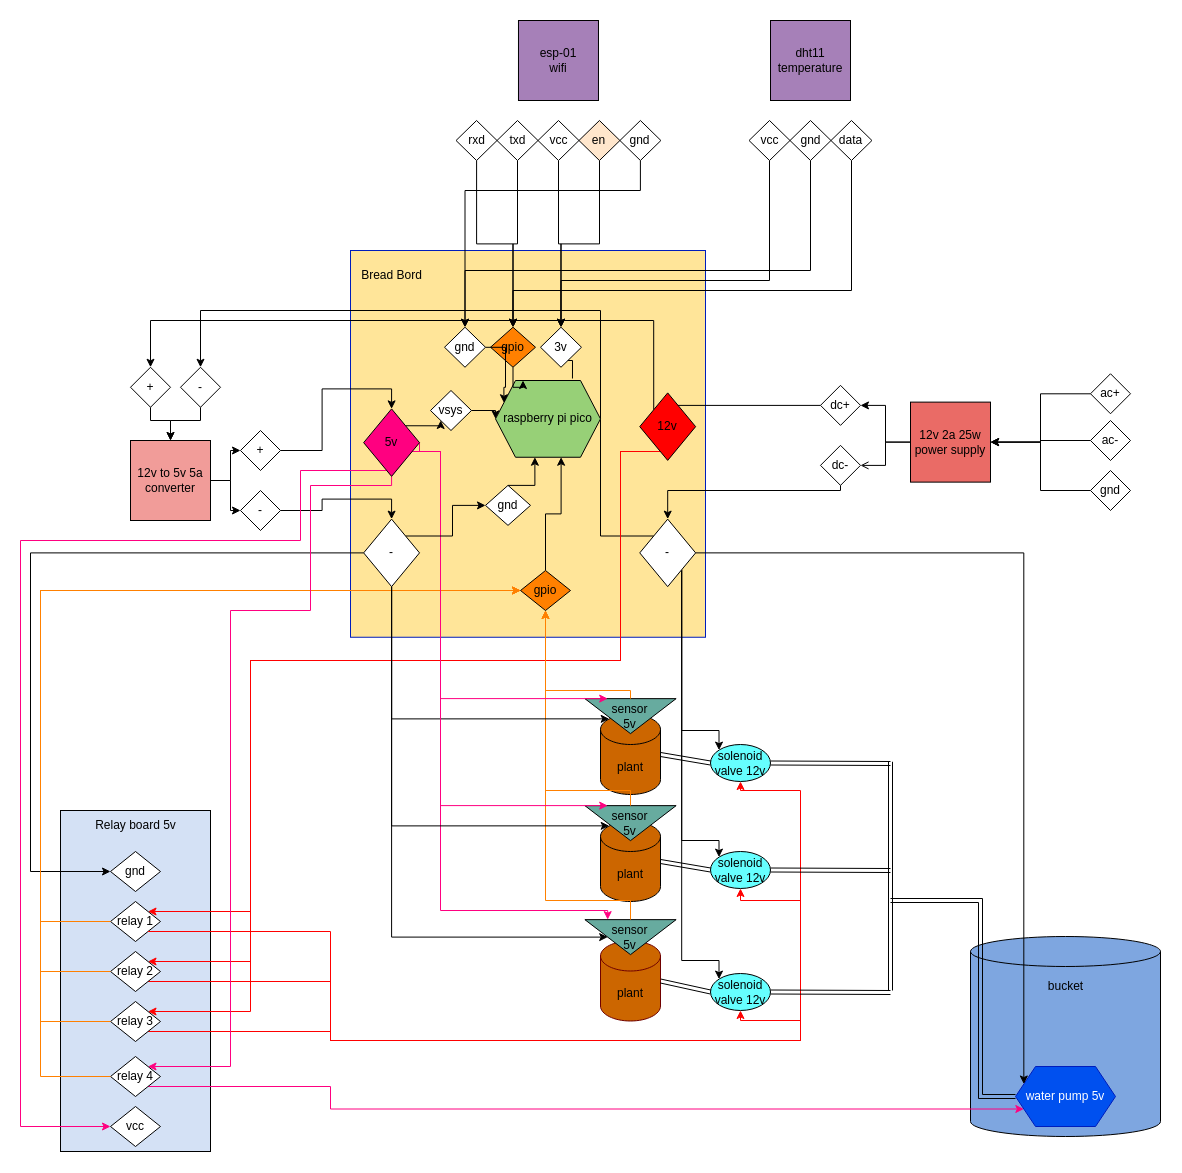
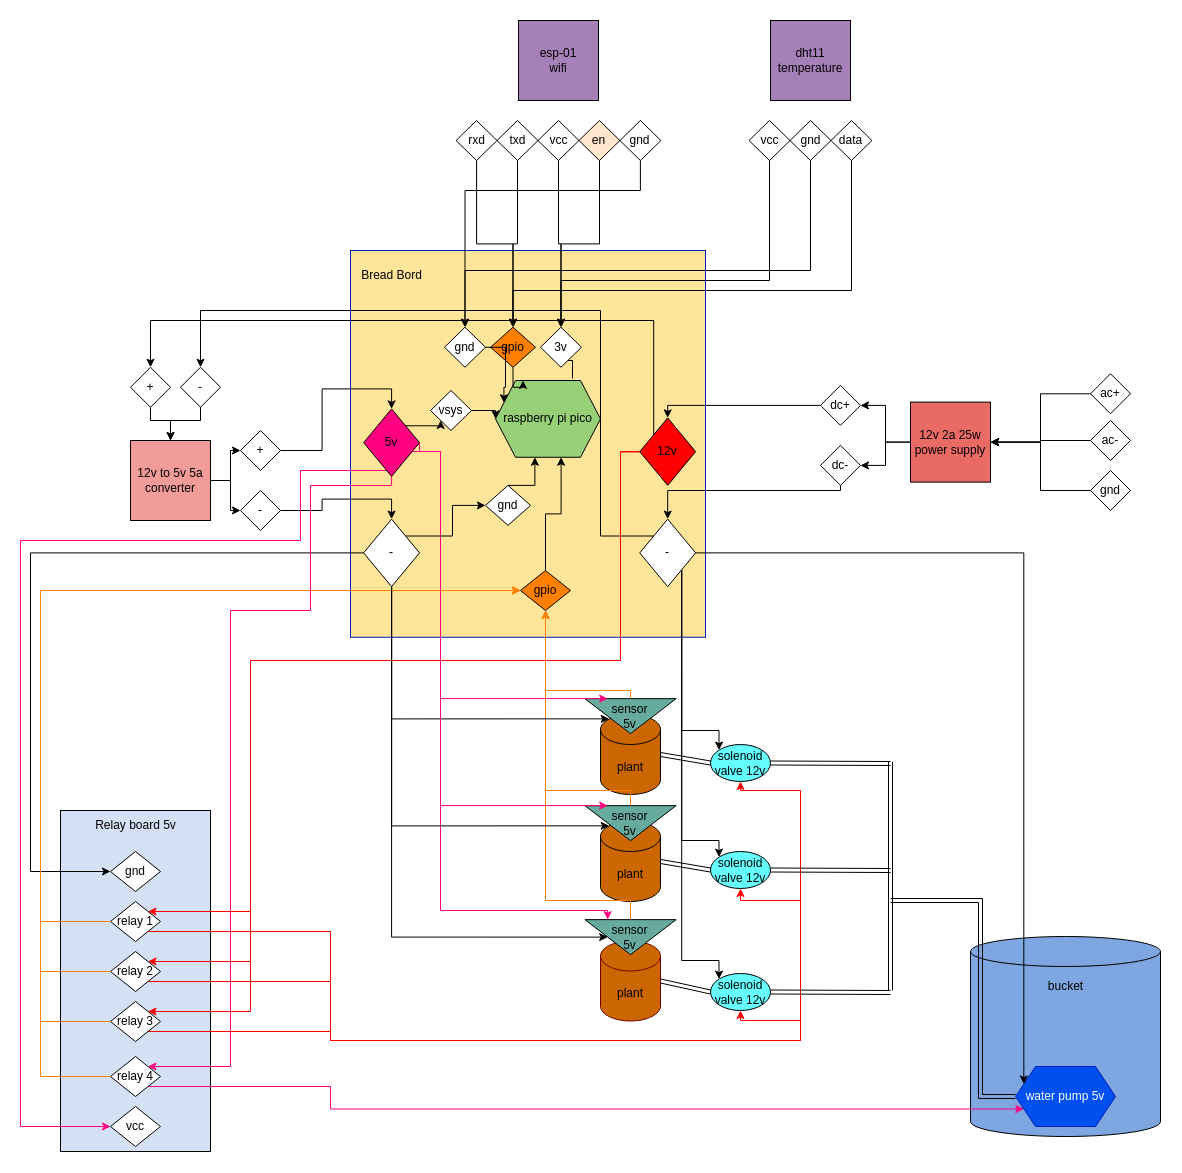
node "12v": moved (668, 427) -> (668, 452)
edge "12v 2a 25w power supply" -> "dc-": arrowhead open -> classic
